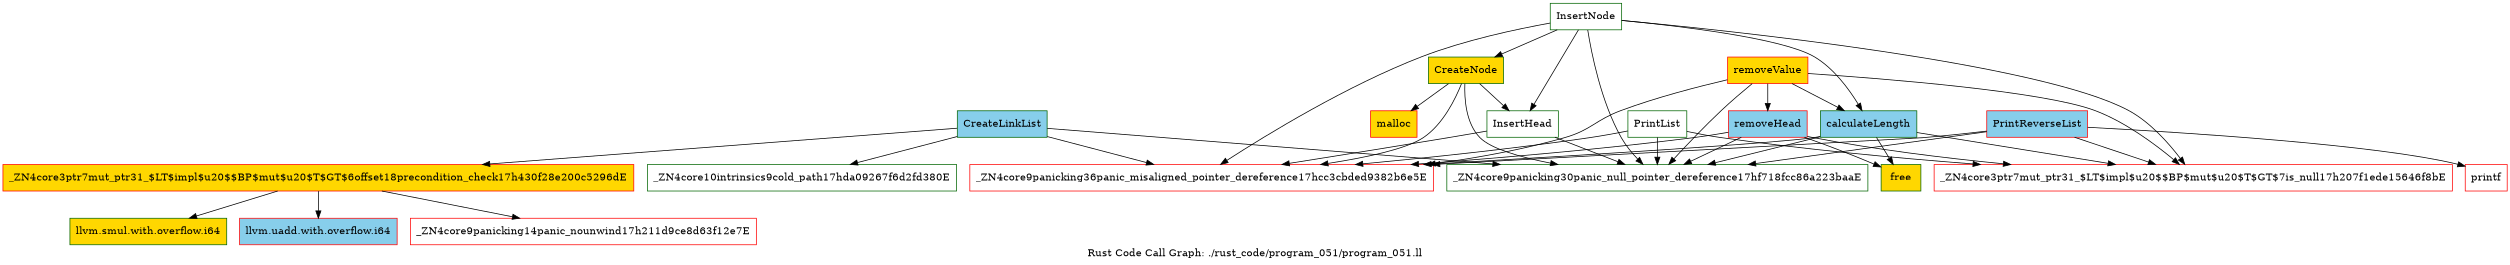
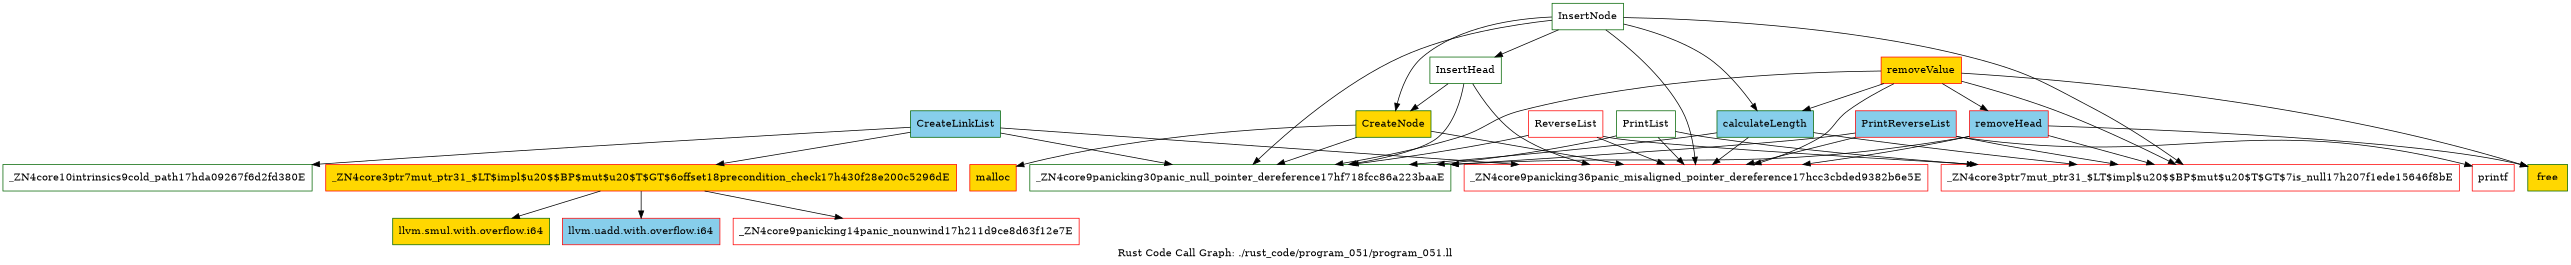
edge "CreateNode" -> "InsertHead": reversed
node "ReverseList": added
edge "calculateLength" -> "free": now "removeValue" -> "free"
